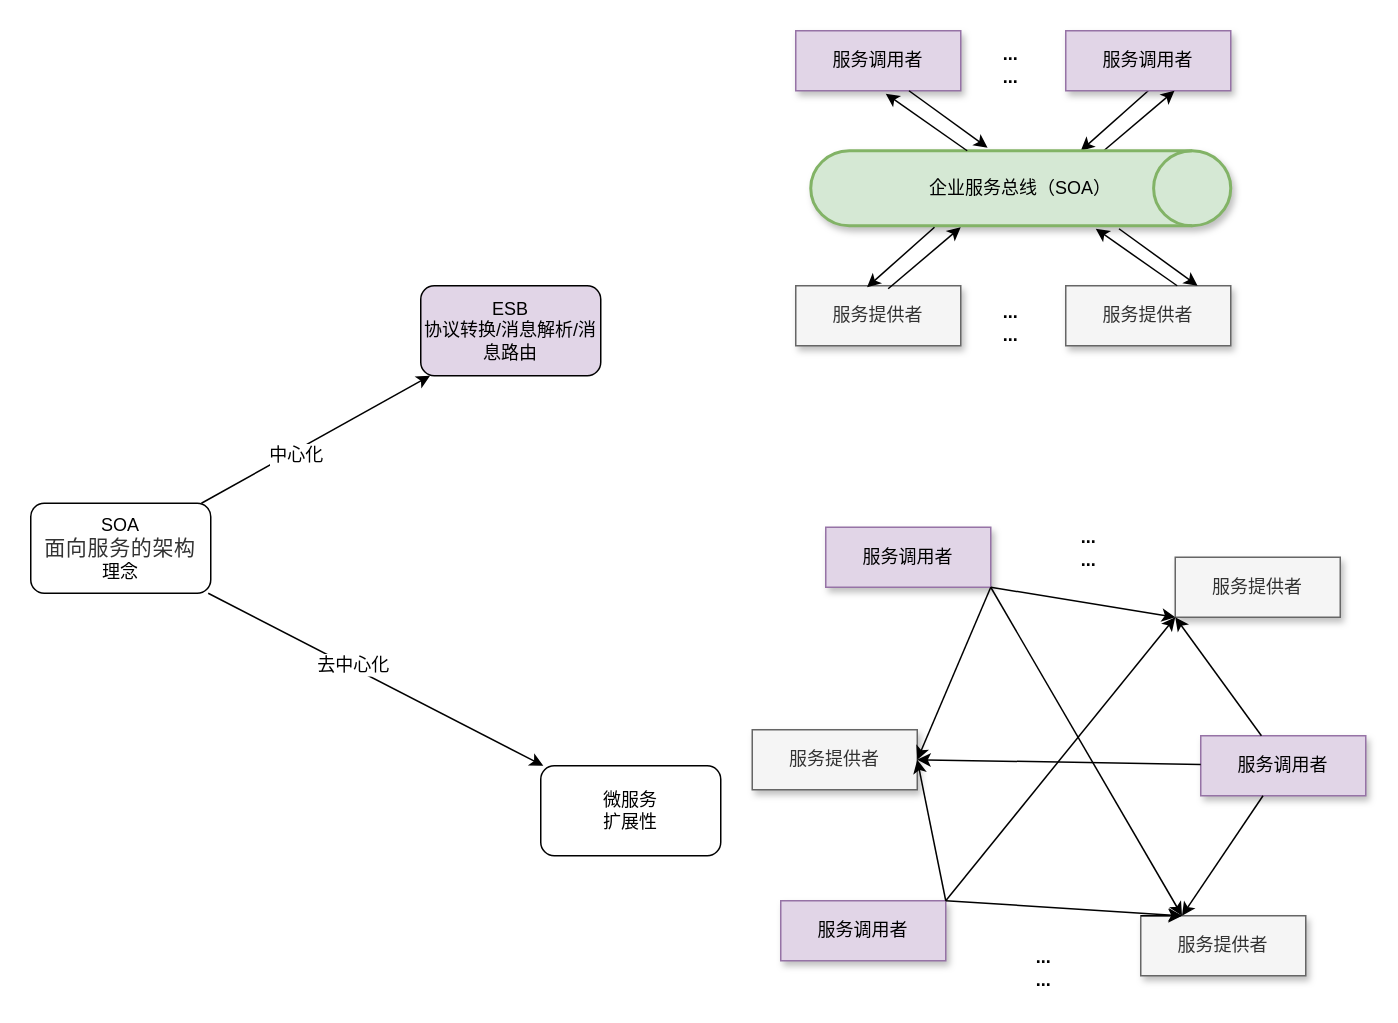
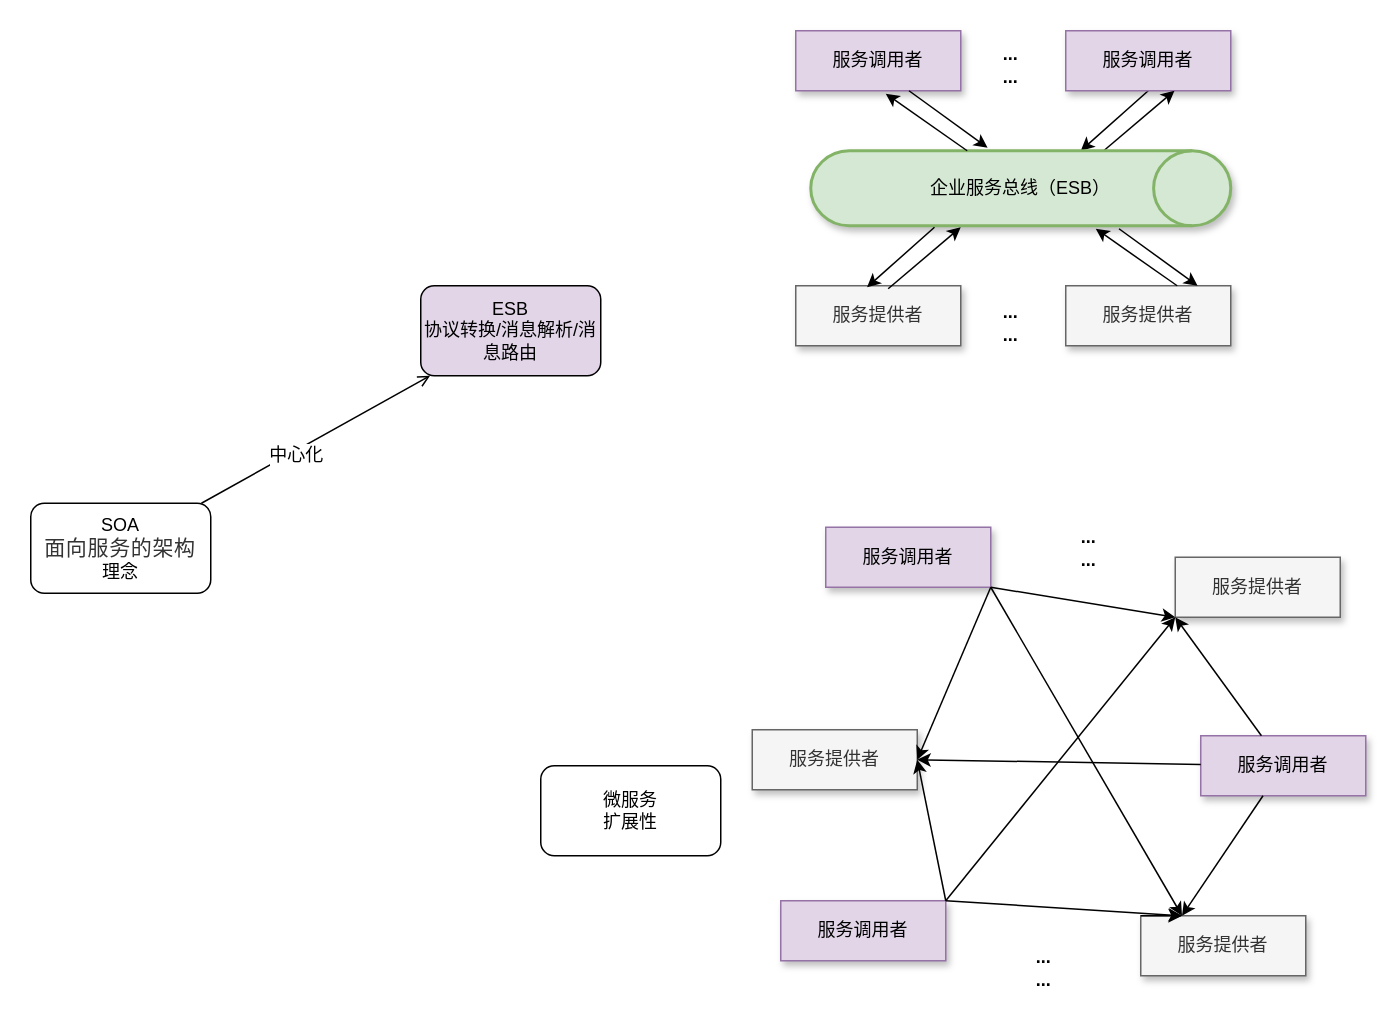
node "企业服务总线（SOA）": label "企业服务总线（SOA）" -> "企业服务总线（ESB）"
edge "SOA 面向服务的架构 理念" -> "ESB 协议转换/消息解析/消息路由": arrowhead classic -> open
edge "SOA 面向服务的架构 理念" -> "微服务 扩展性": removed, label "去中心化"
